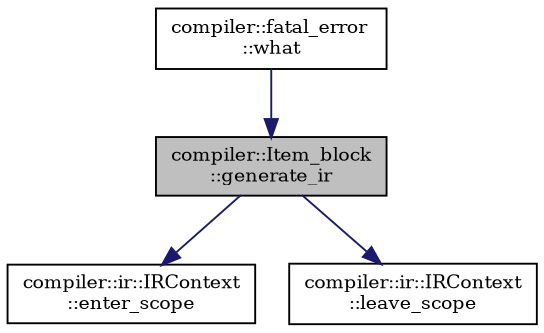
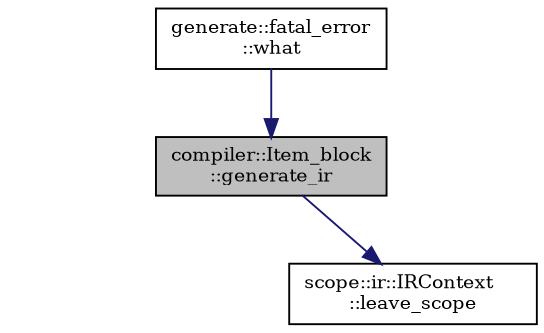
node "compiler::fatal_error ::what": label "compiler::fatal_error ::what" -> "generate::fatal_error ::what"
node "compiler::ir::IRContext ::enter_scope": removed
node "compiler::ir::IRContext ::leave_scope": label "compiler::ir::IRContext ::leave_scope" -> "scope::ir::IRContext ::leave_scope"
